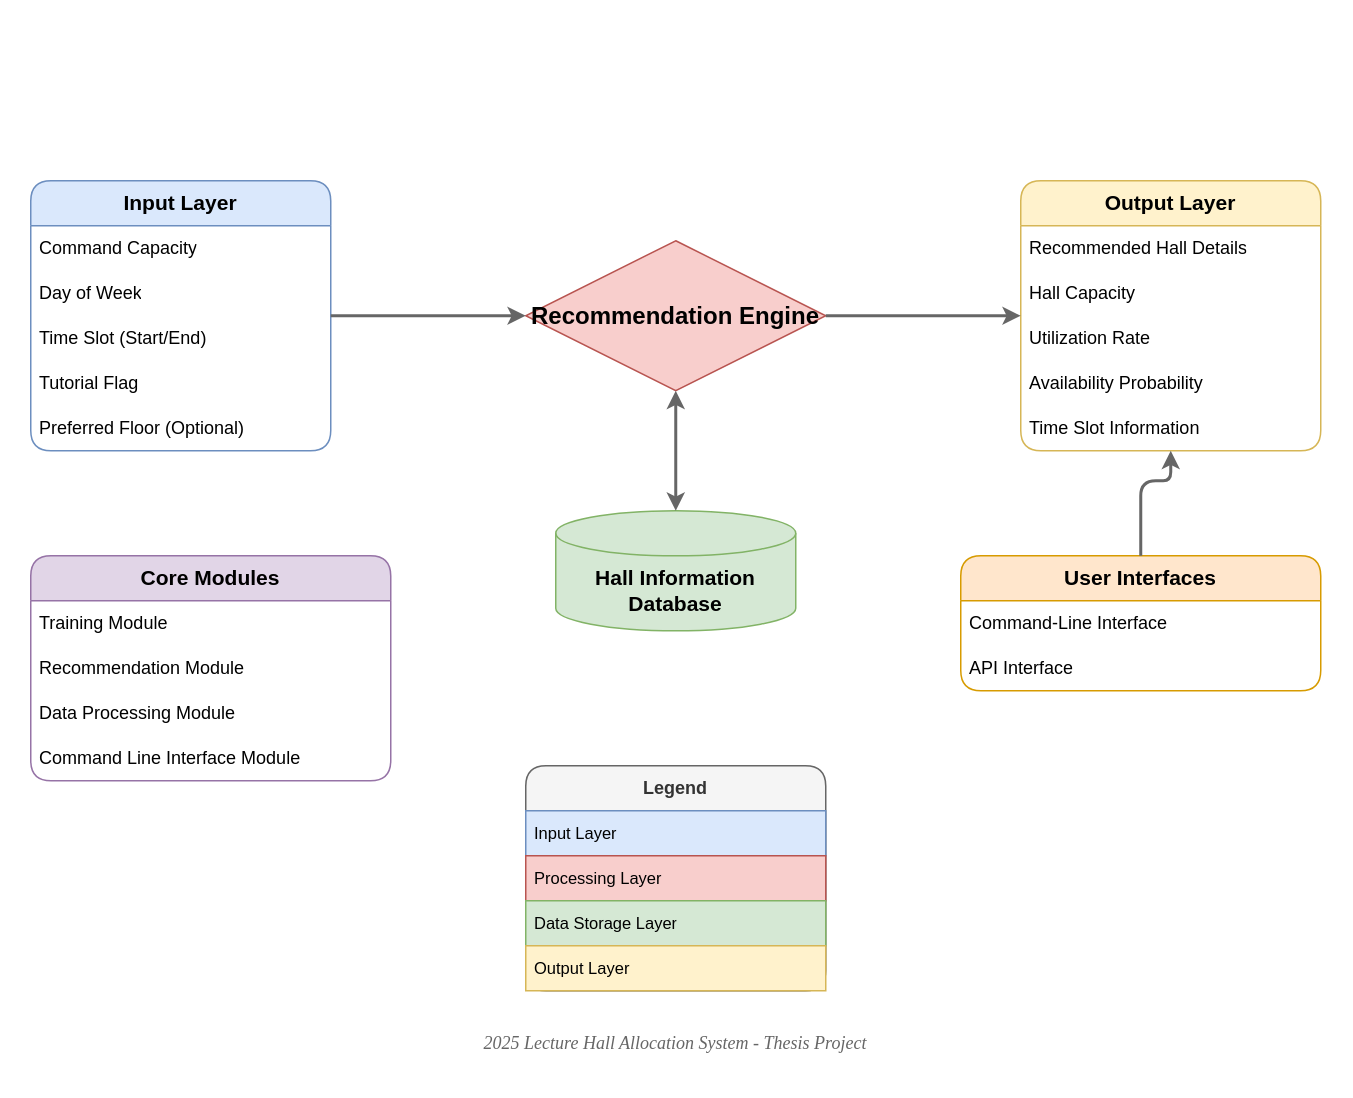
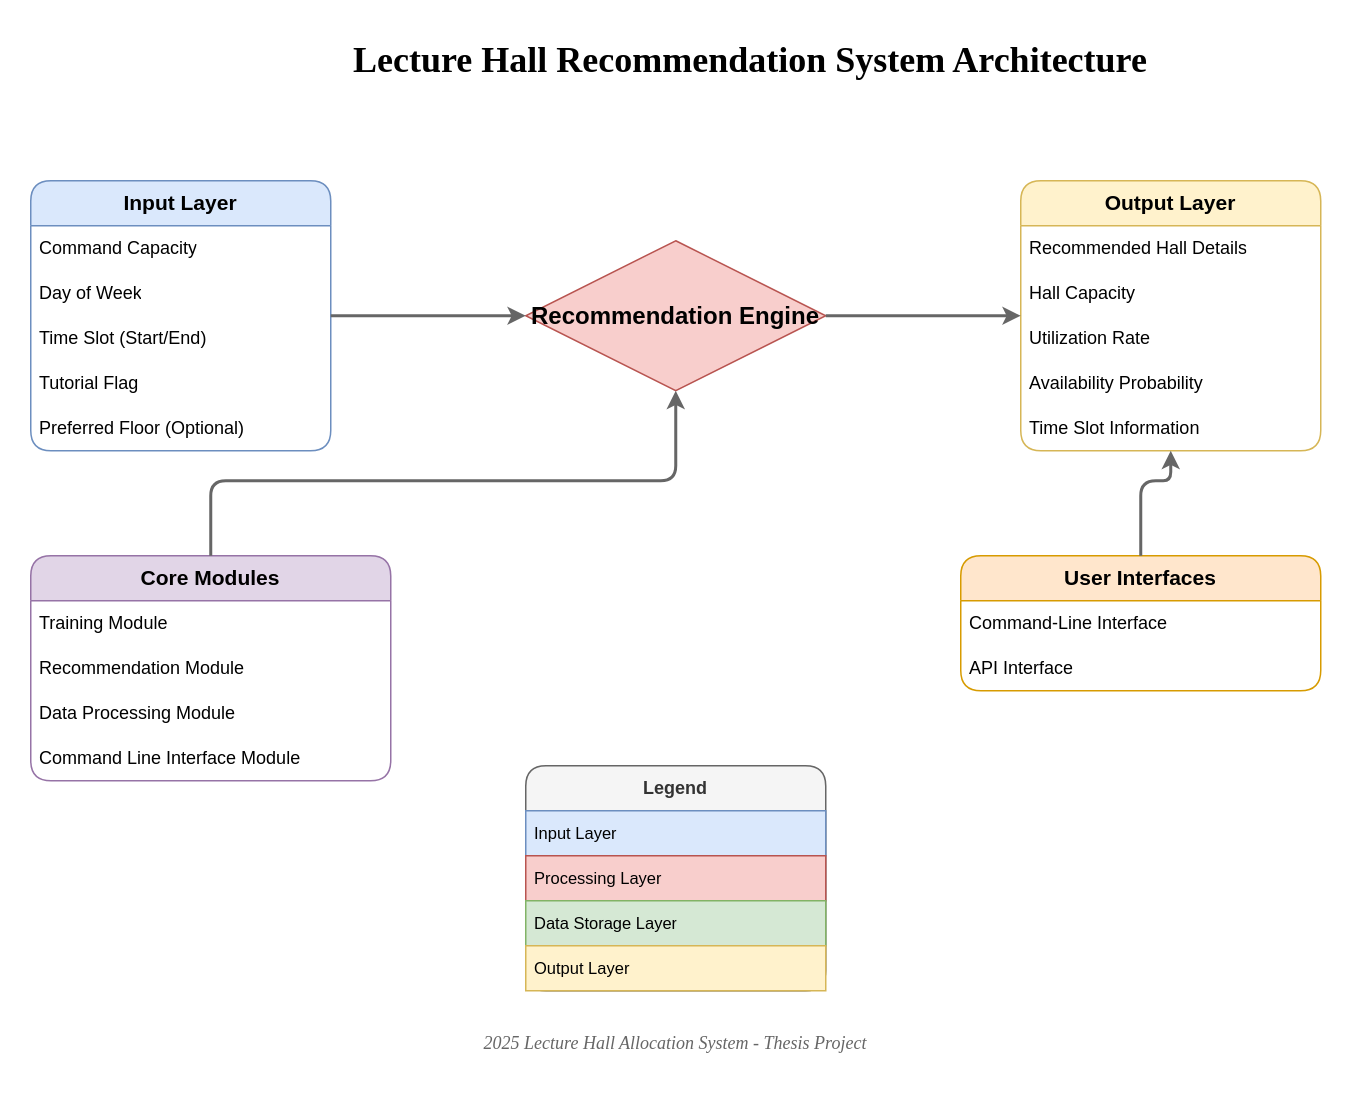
node "Lecture Hall Recommendation System Architecture": added
edge "Core Modules" -> "Recommendation Engine": added
edge "Recommendation Engine" -- "Hall Information Database": removed
node "Hall Information Database": removed
